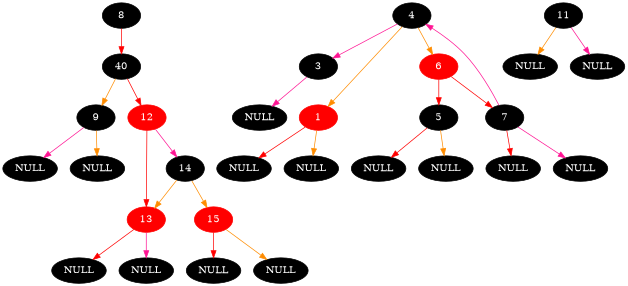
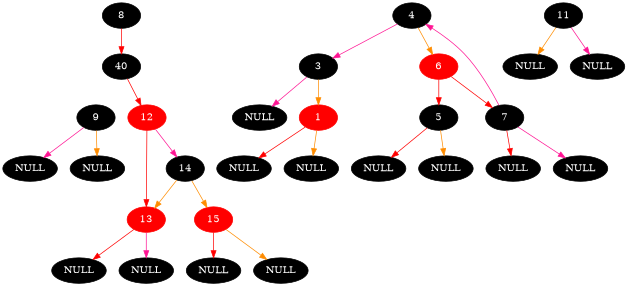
edge "4" -> "1": now "3" -> "1"
edge "40" -> "9": removed
